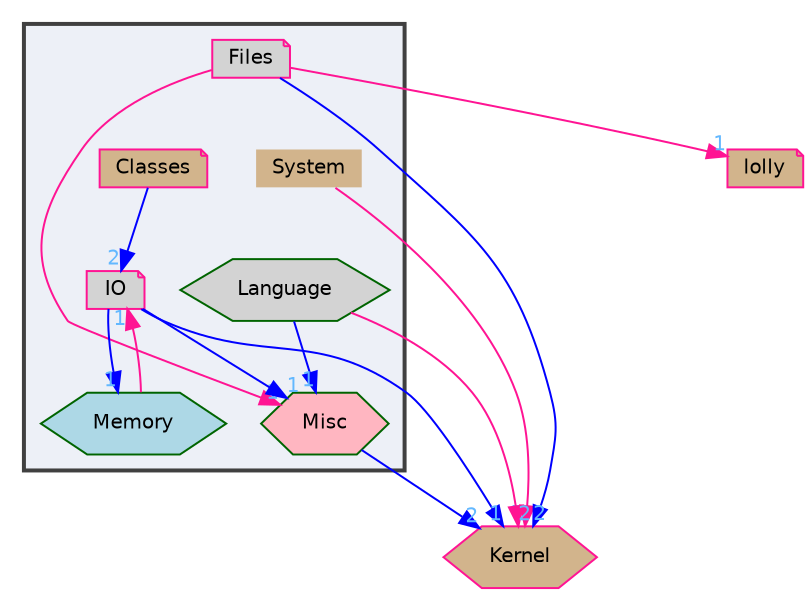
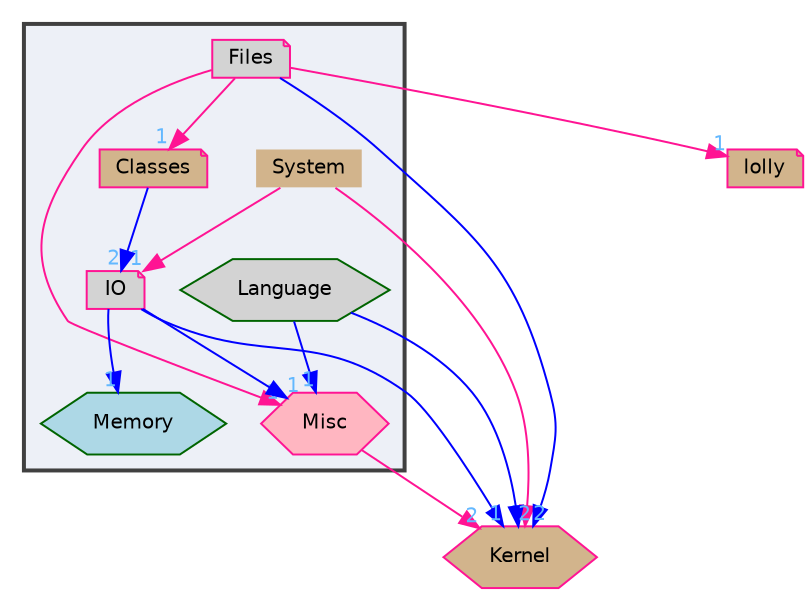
edge "Files" -> "Classes": added
edge "Memory" -> "IO": now "System" -> "IO"
edge "Language" -> "Kernel": color deeppink -> blue
node "Misc": color darkgreen -> deeppink
edge "Misc" -> "Kernel": color blue -> deeppink
